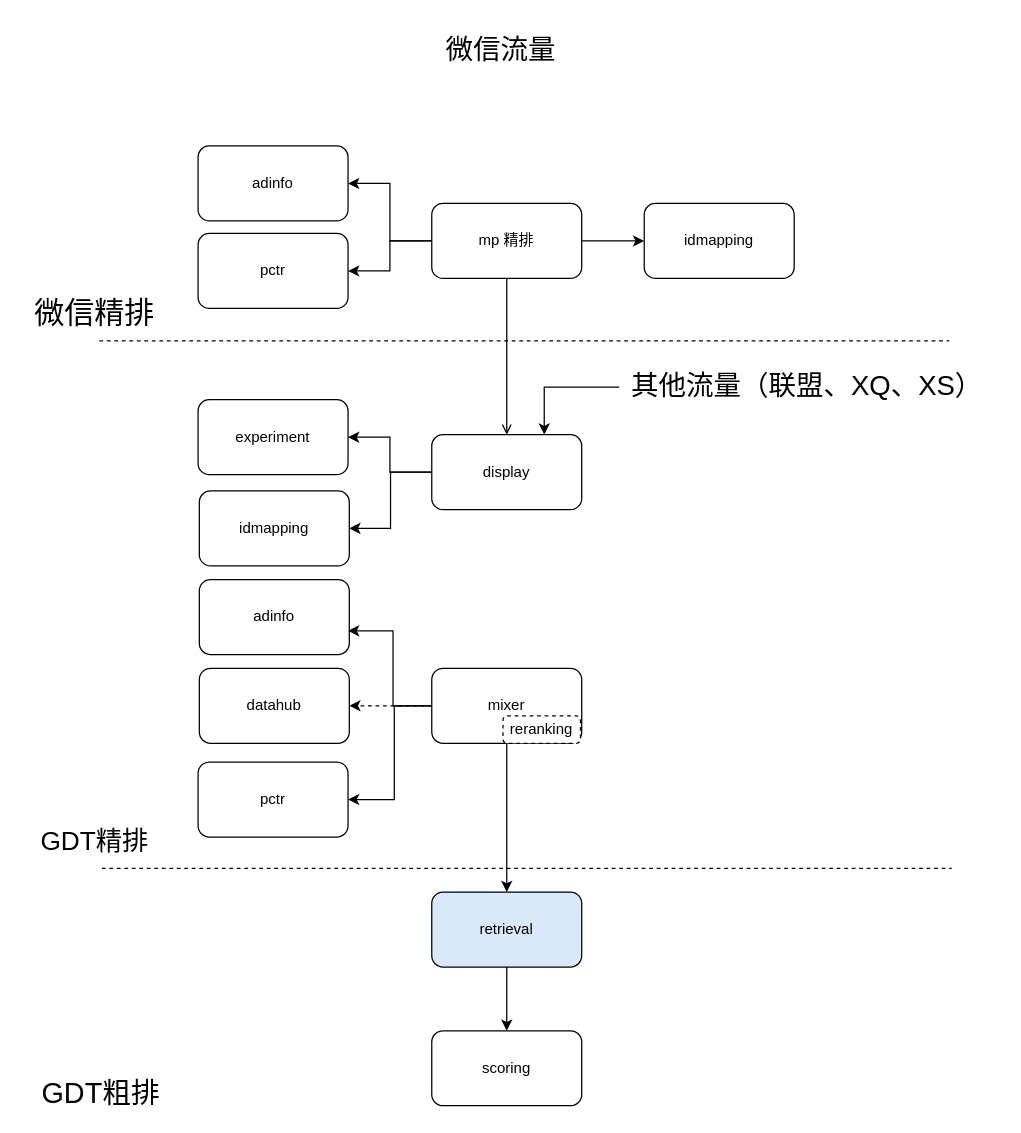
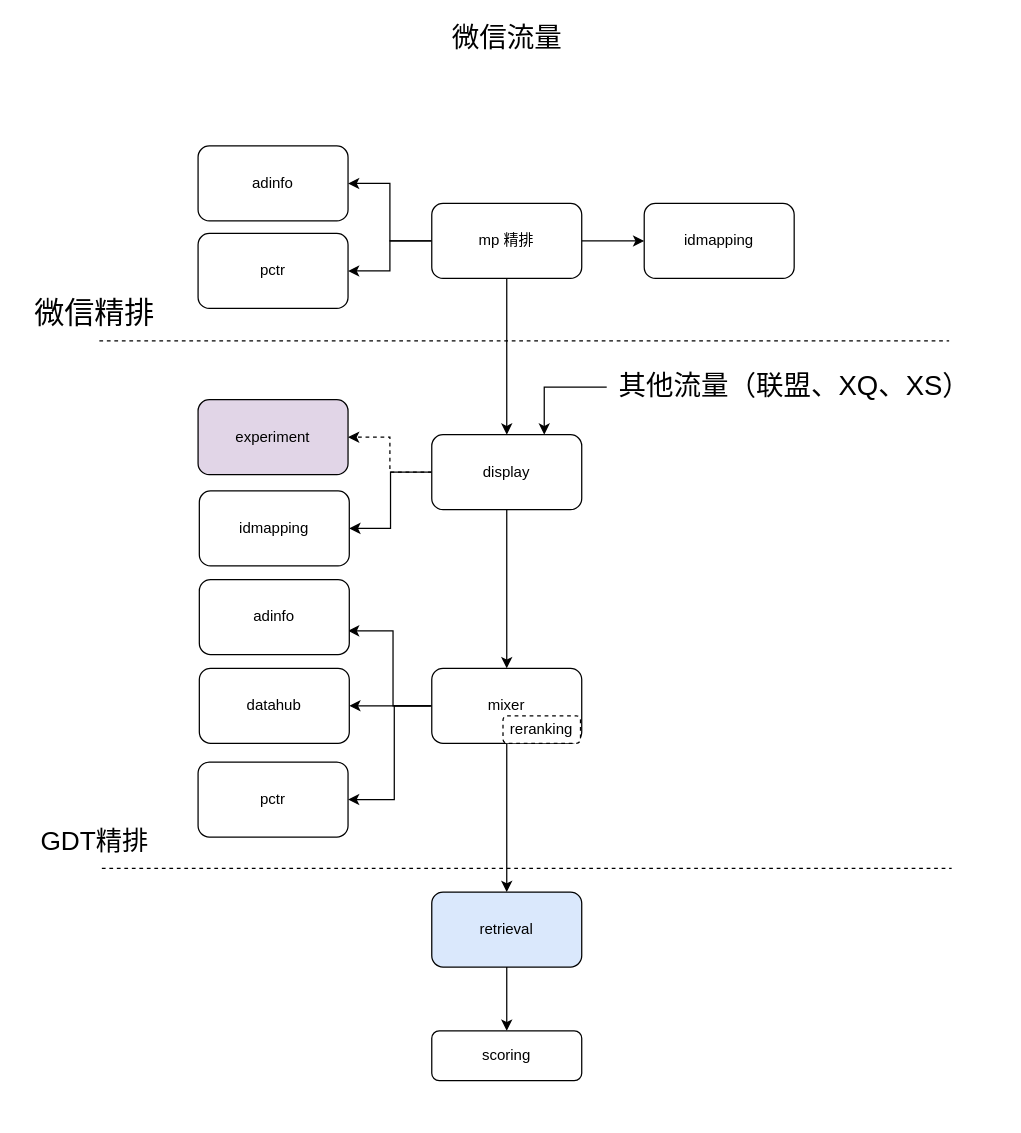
node "微信流量": moved (501, 51) -> (507, 38)
node "其他流量（联盟、XQ、XS）": moved (807, 387) -> (794, 387)
edge "mp 精排" -> "display": arrowhead open -> classic
node "experiment": fillcolor #ffffff -> #e1d5e7
edge "display" -> "experiment": style solid -> dashed
edge "display" -> "mixer": added
edge "mixer" -> "datahub": style dashed -> solid
node "scoring": size 150x75 -> 150x50
node "GDT粗排": removed
